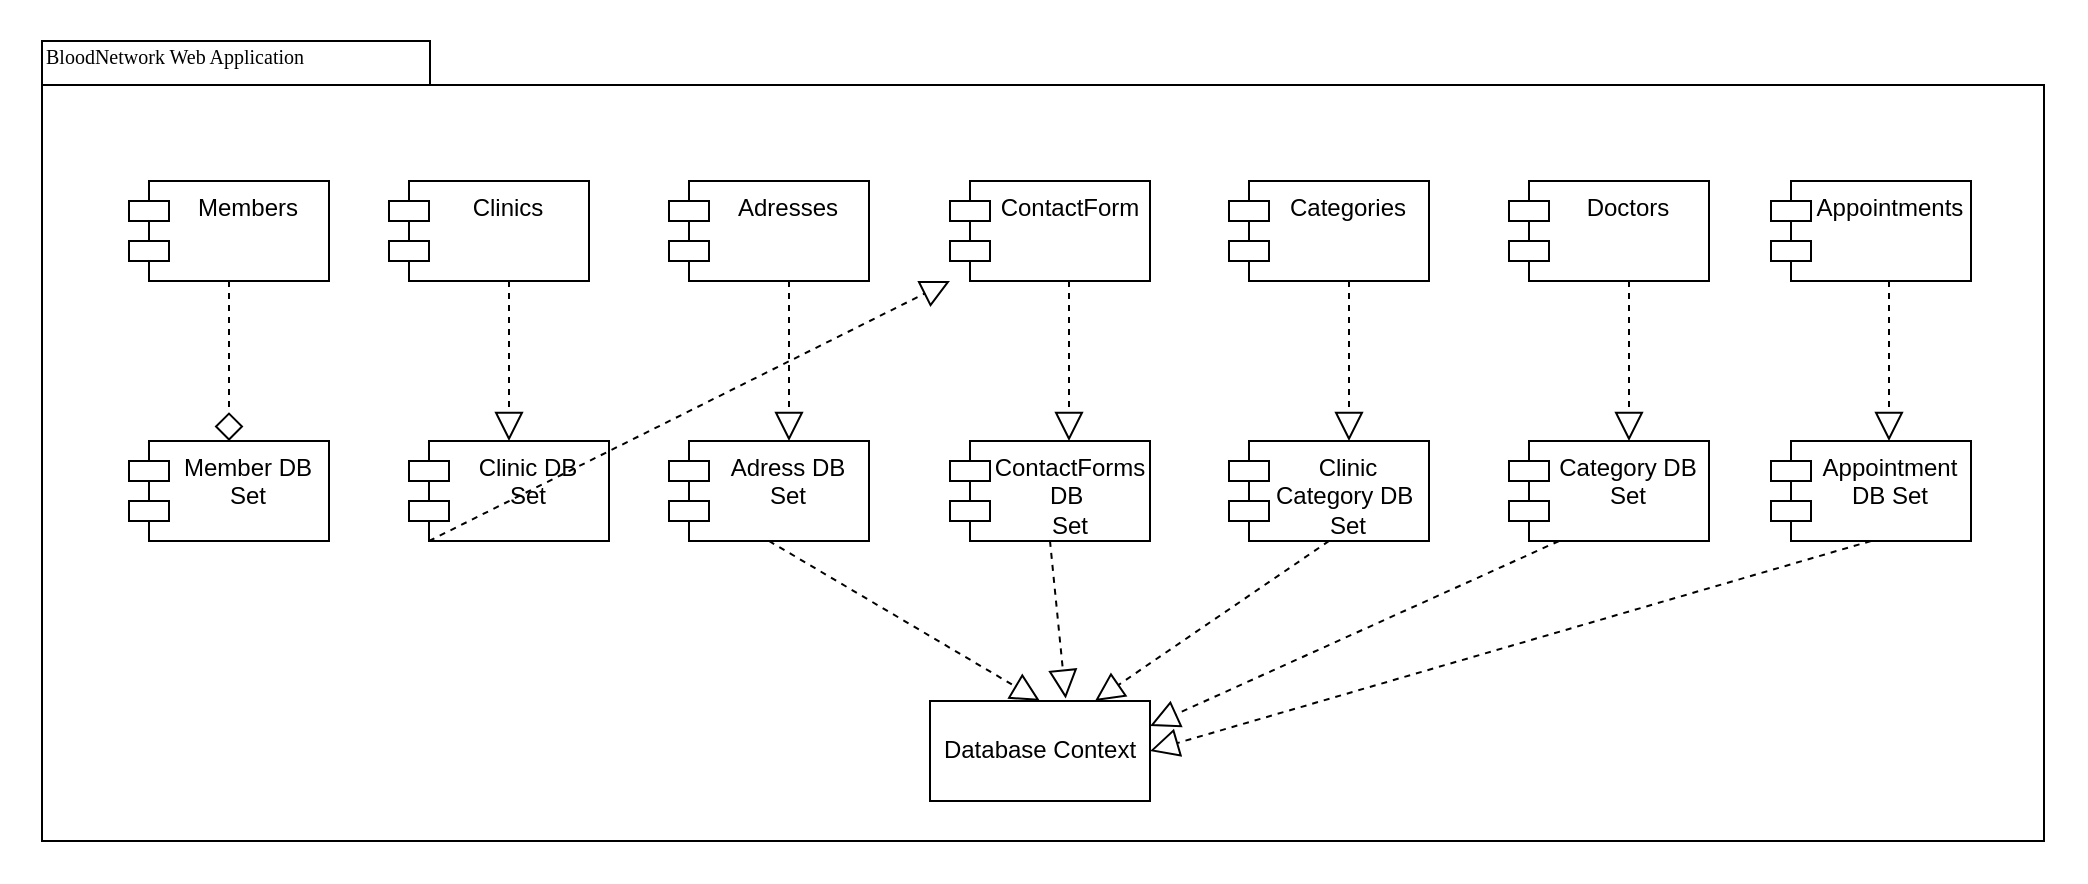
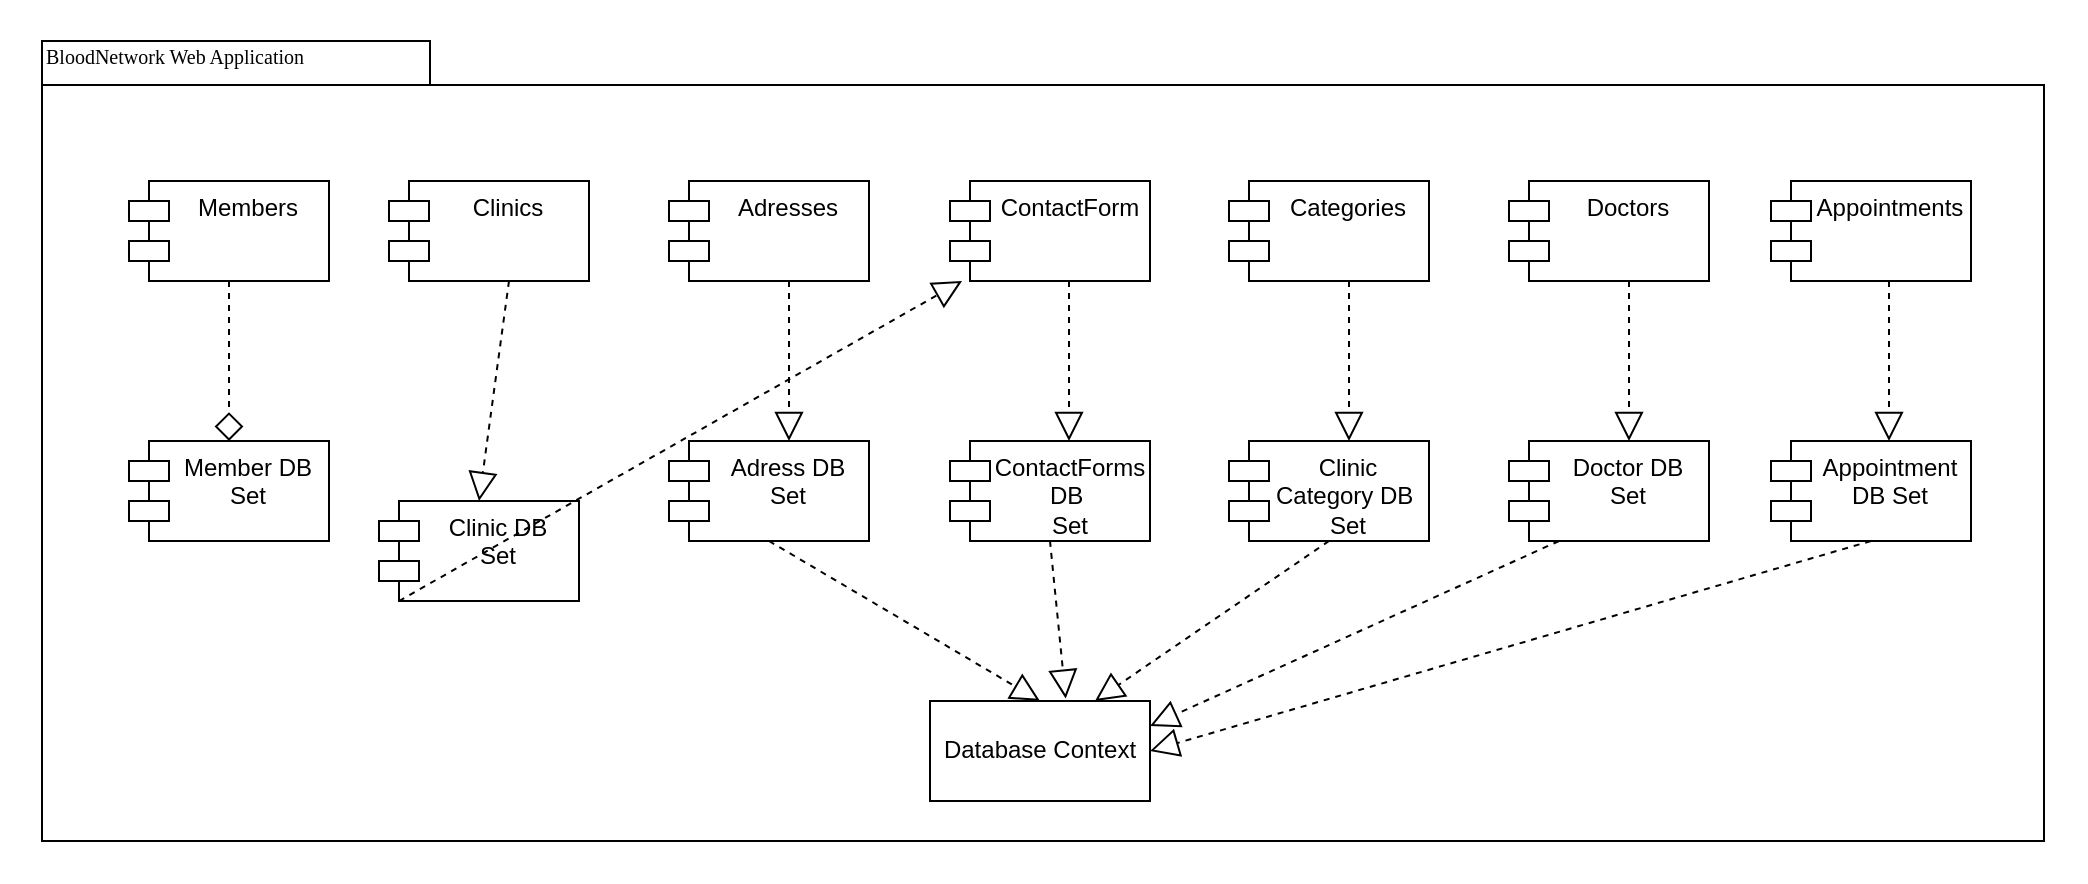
node "Category DB Set": label "Category DB Set" -> "Doctor DB Set"
node "Clinic DB Set": moved (509, 491) -> (479, 551)
